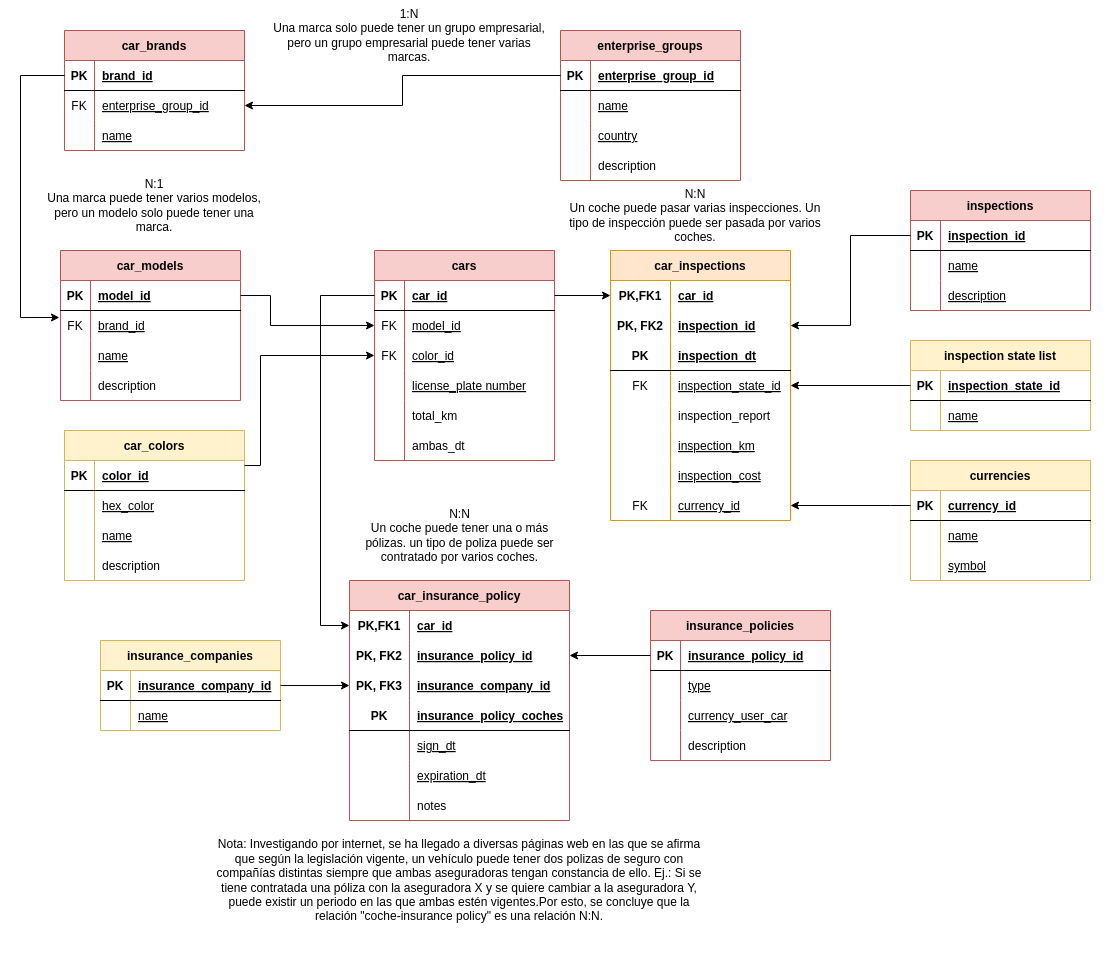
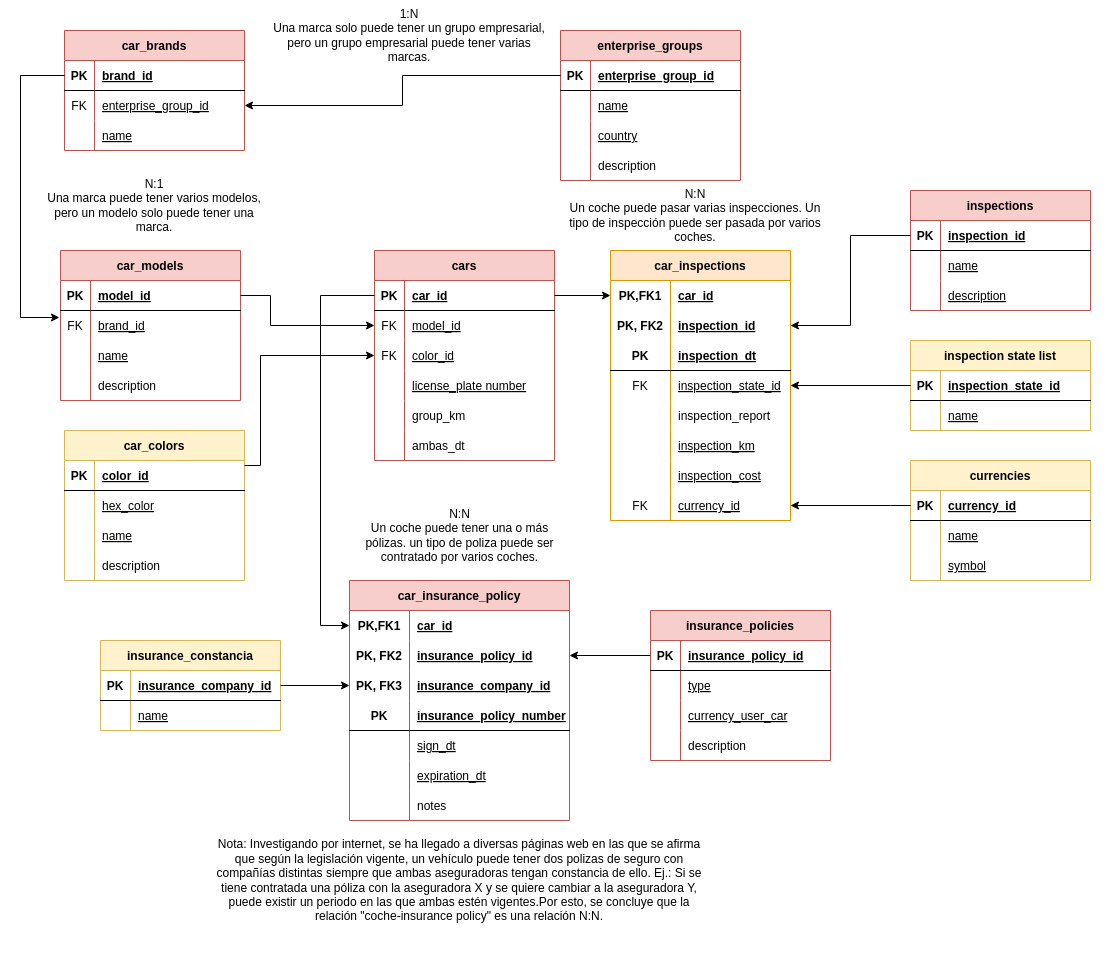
node "total_km": label "total_km" -> "group_km"
node "insurance_companies": label "insurance_companies" -> "insurance_constancia"
node "insurance_policy_coches": label "insurance_policy_coches" -> "insurance_policy_number"
